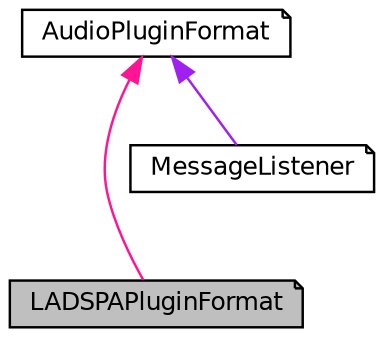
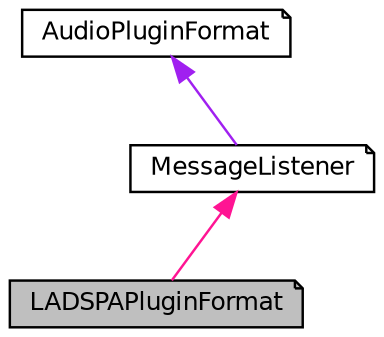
edge "LADSPAPluginFormat" -> "AudioPluginFormat": now "LADSPAPluginFormat" -> "MessageListener"
